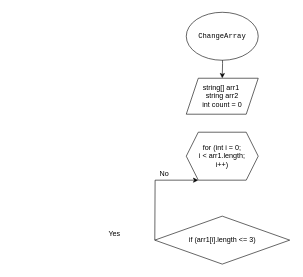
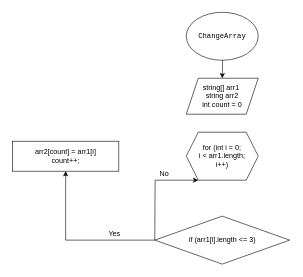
node "arr2[count] = arr1[i] count++;": added
edge "if (arr1[i].length <= 3)" -> "arr2[count] = arr1[i] count++;": added
